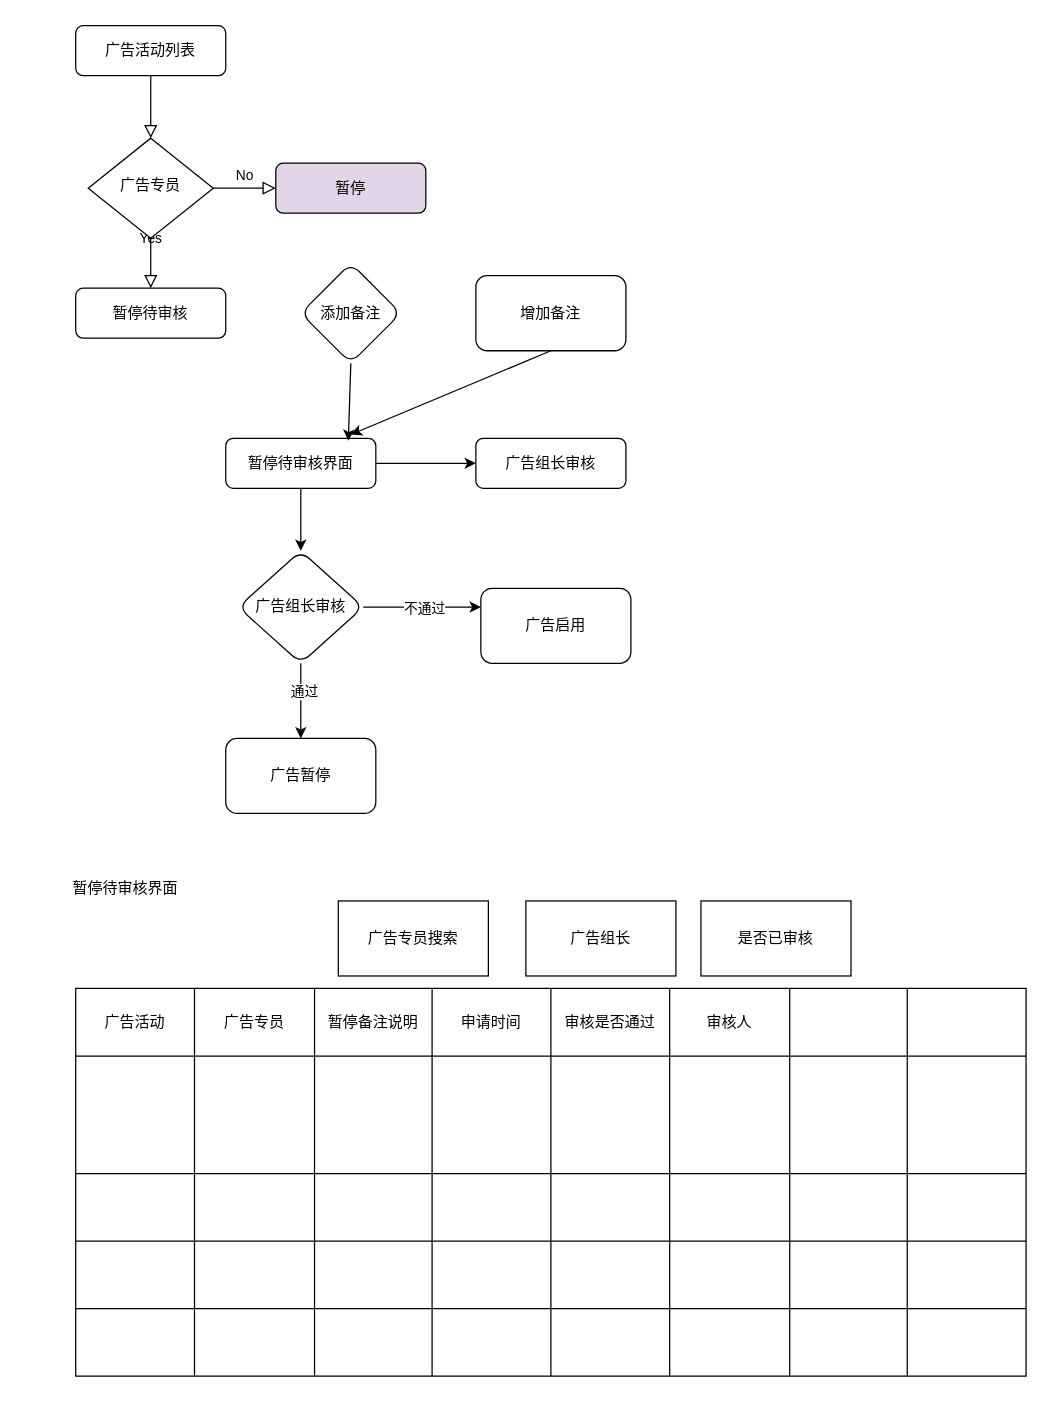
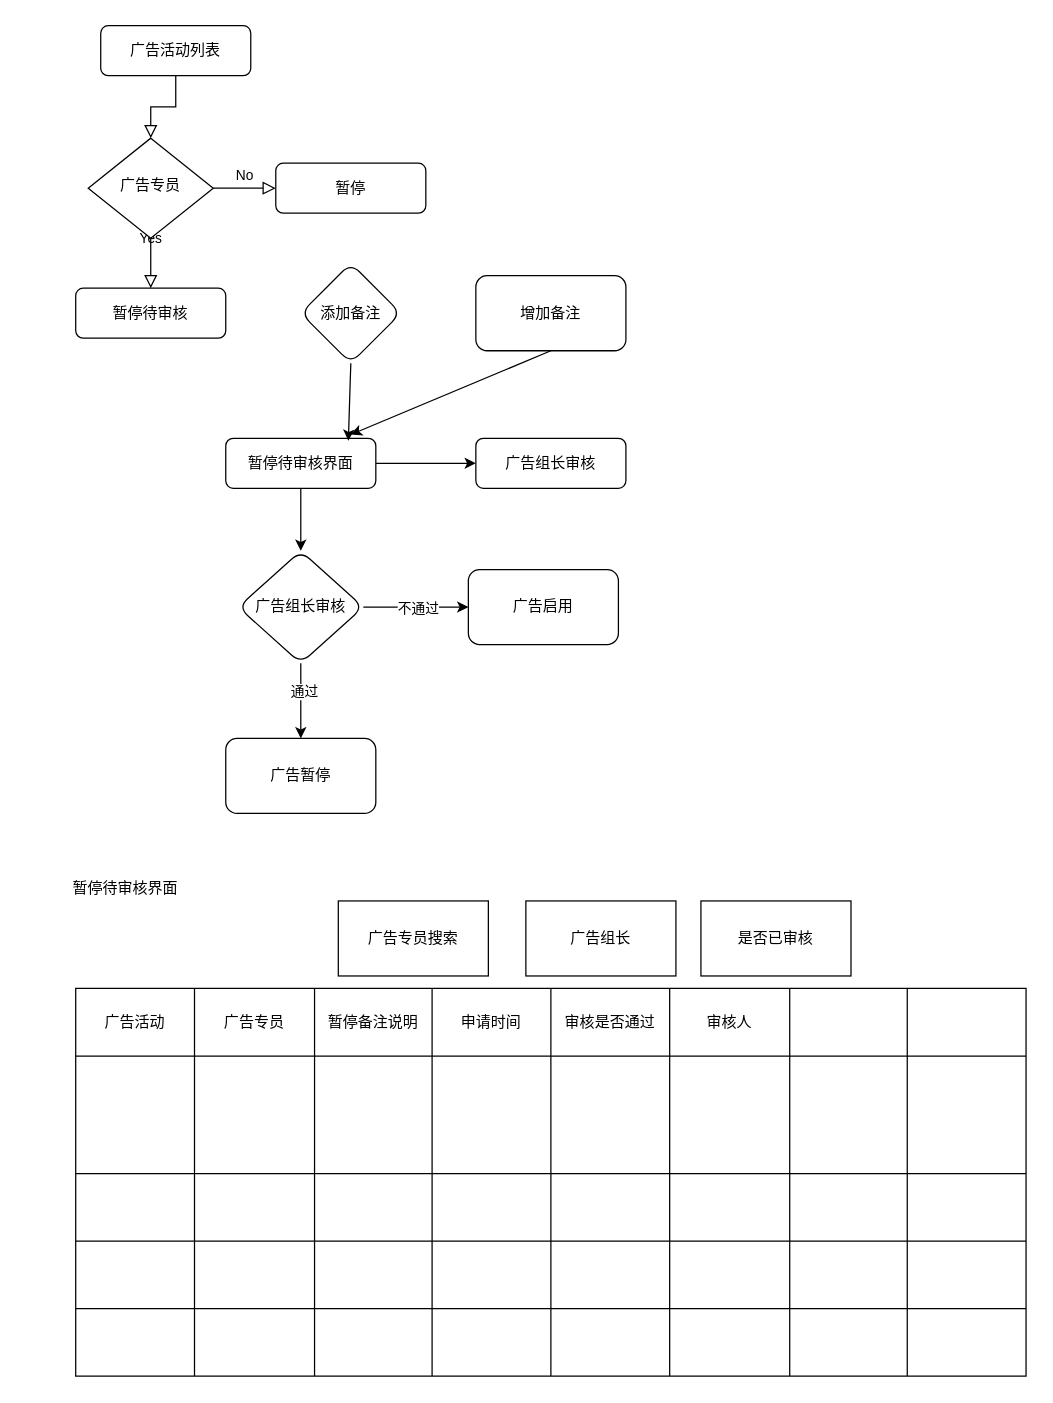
node "广告活动列表": moved (151, 51) -> (176, 51)
node "暂停": fillcolor #e1d5e7 -> #ffffff
node "广告启用": moved (556, 626) -> (543, 607)
